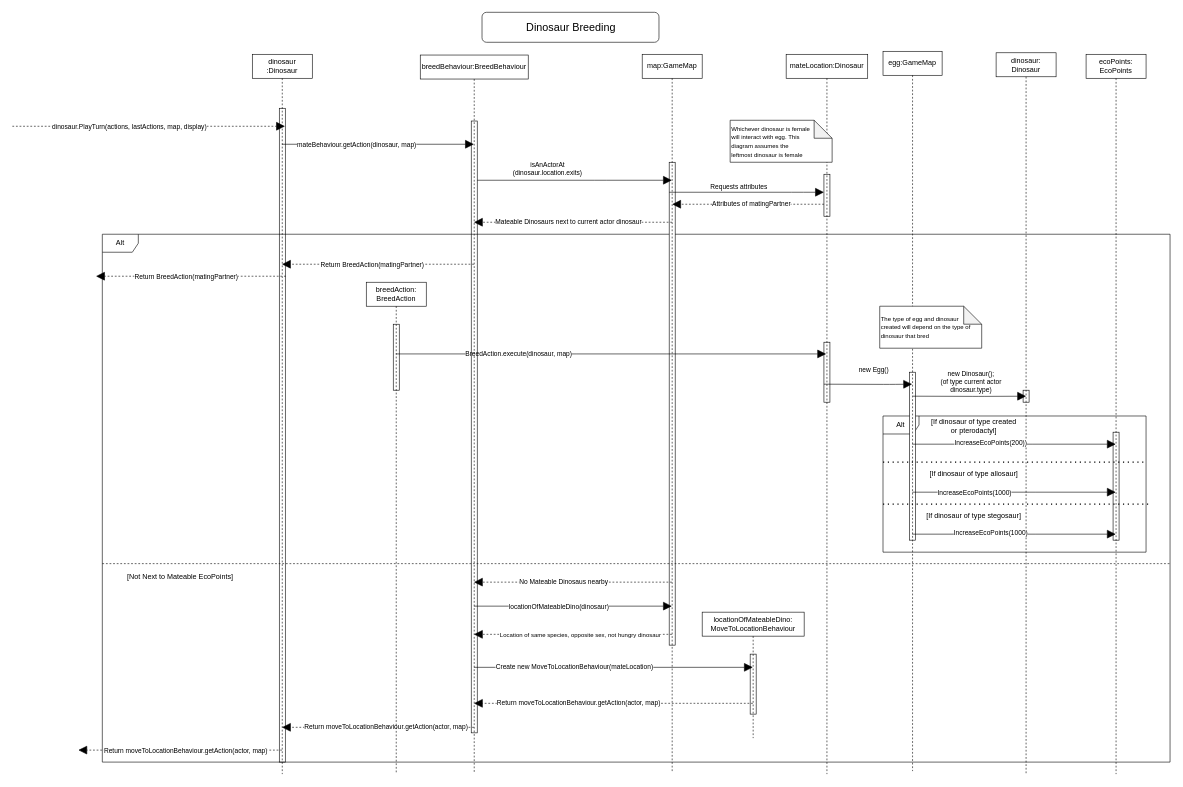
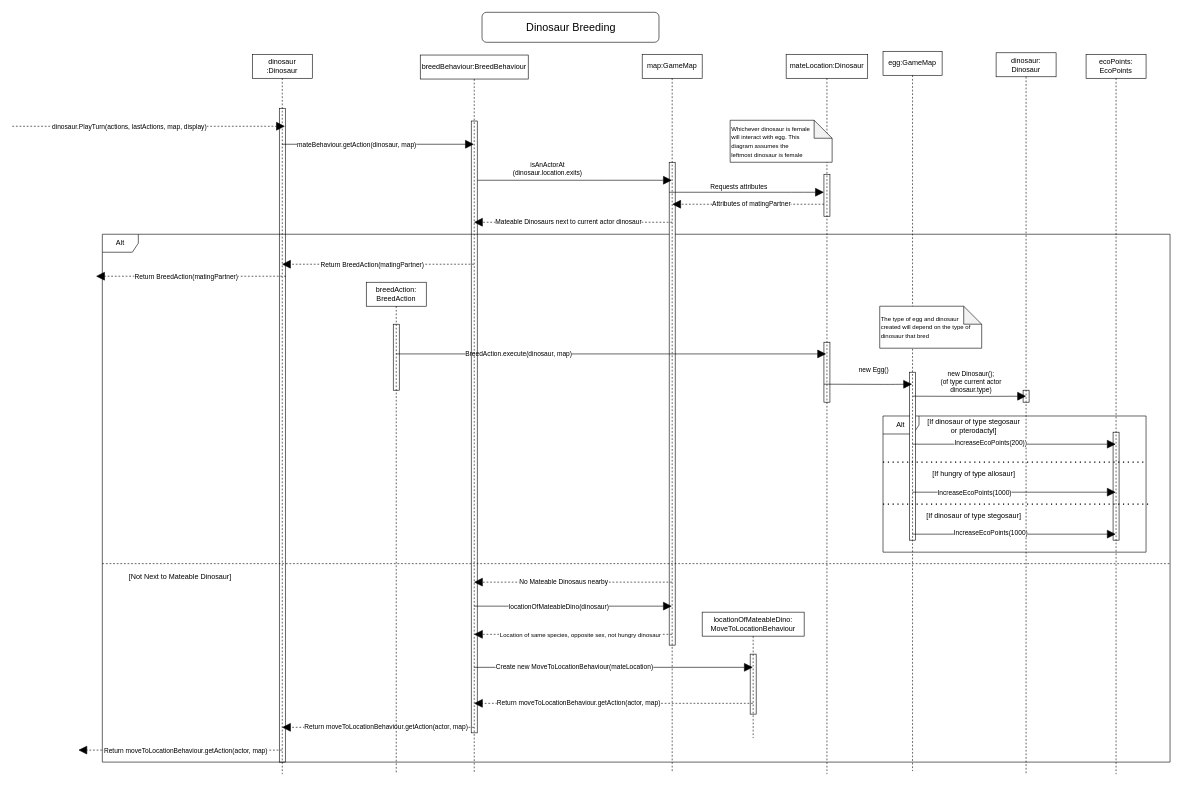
node "[If dinosaur of type created or pterodactyl]": label "[If dinosaur of type created or pterodactyl]" -> "[If dinosaur of type stegosaur or pterodactyl]"
node "[If dinosaur of type allosaur]": label "[If dinosaur of type allosaur]" -> "[If hungry of type allosaur]"
node "[Not Next to Mateable EcoPoints]": label "[Not Next to Mateable EcoPoints]" -> "[Not Next to Mateable Dinosaur]"
